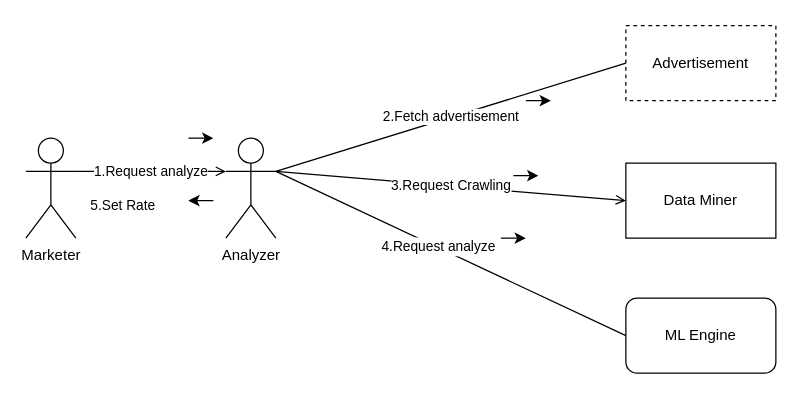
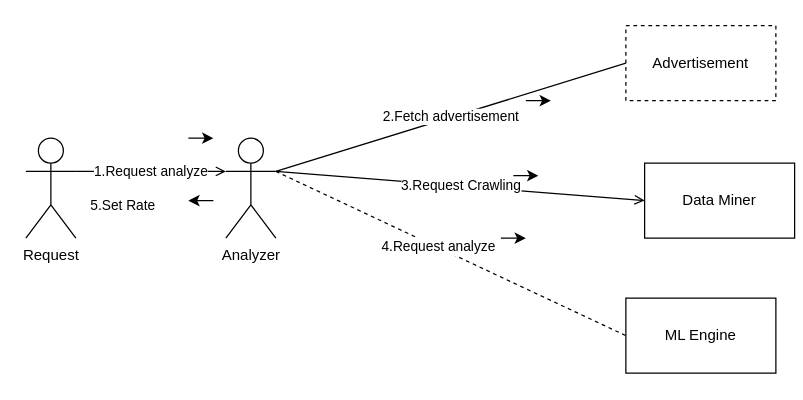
node "Data Miner": moved (701, 201) -> (719, 201)
node "Marketer": label "Marketer" -> "Request"
edge "Analyzer" -- "ML Engine": style solid -> dashed
node "ML Engine": shape rounded rectangle -> rectangle
